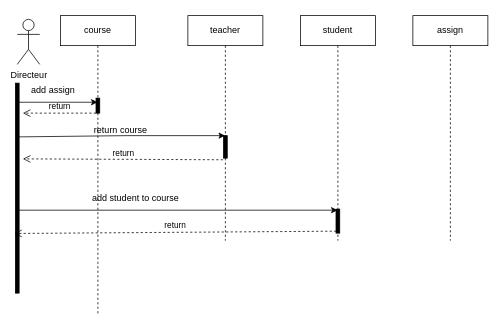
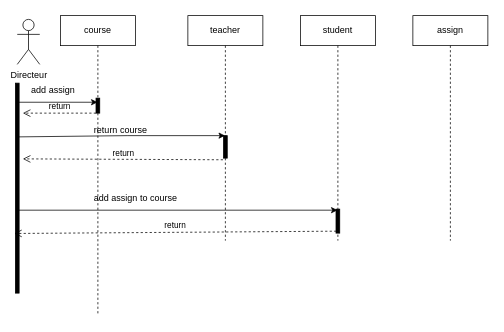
node "add student to course": label "add student to course" -> "add assign to course"
